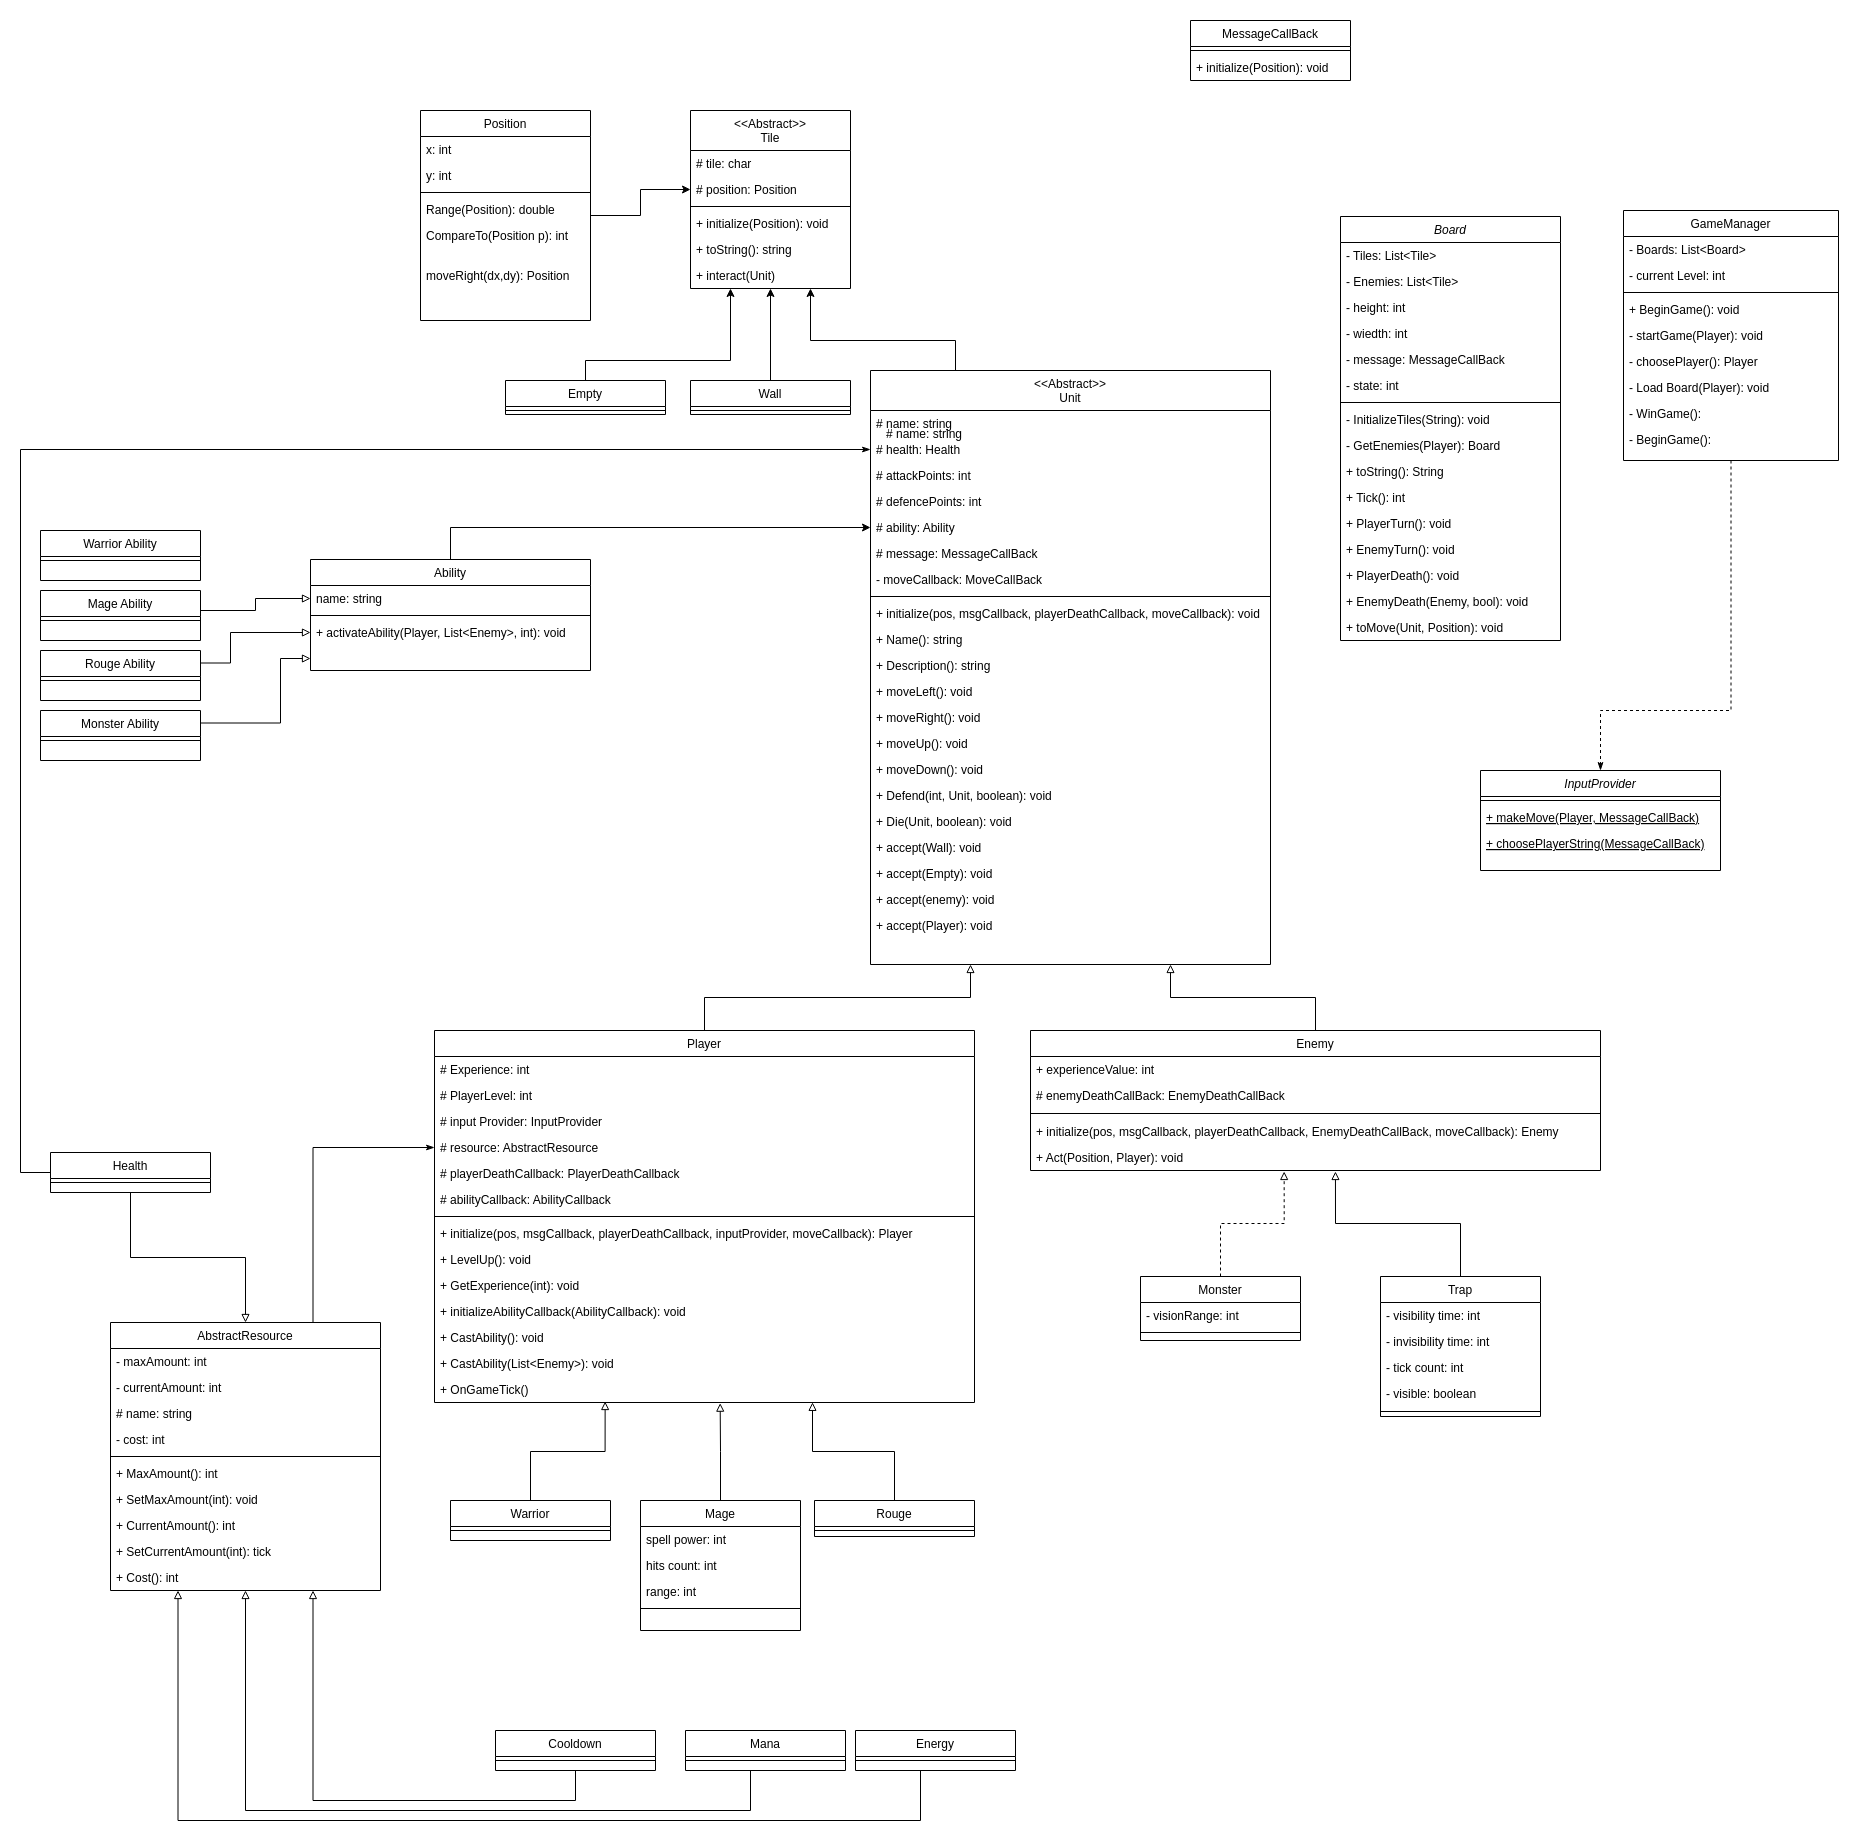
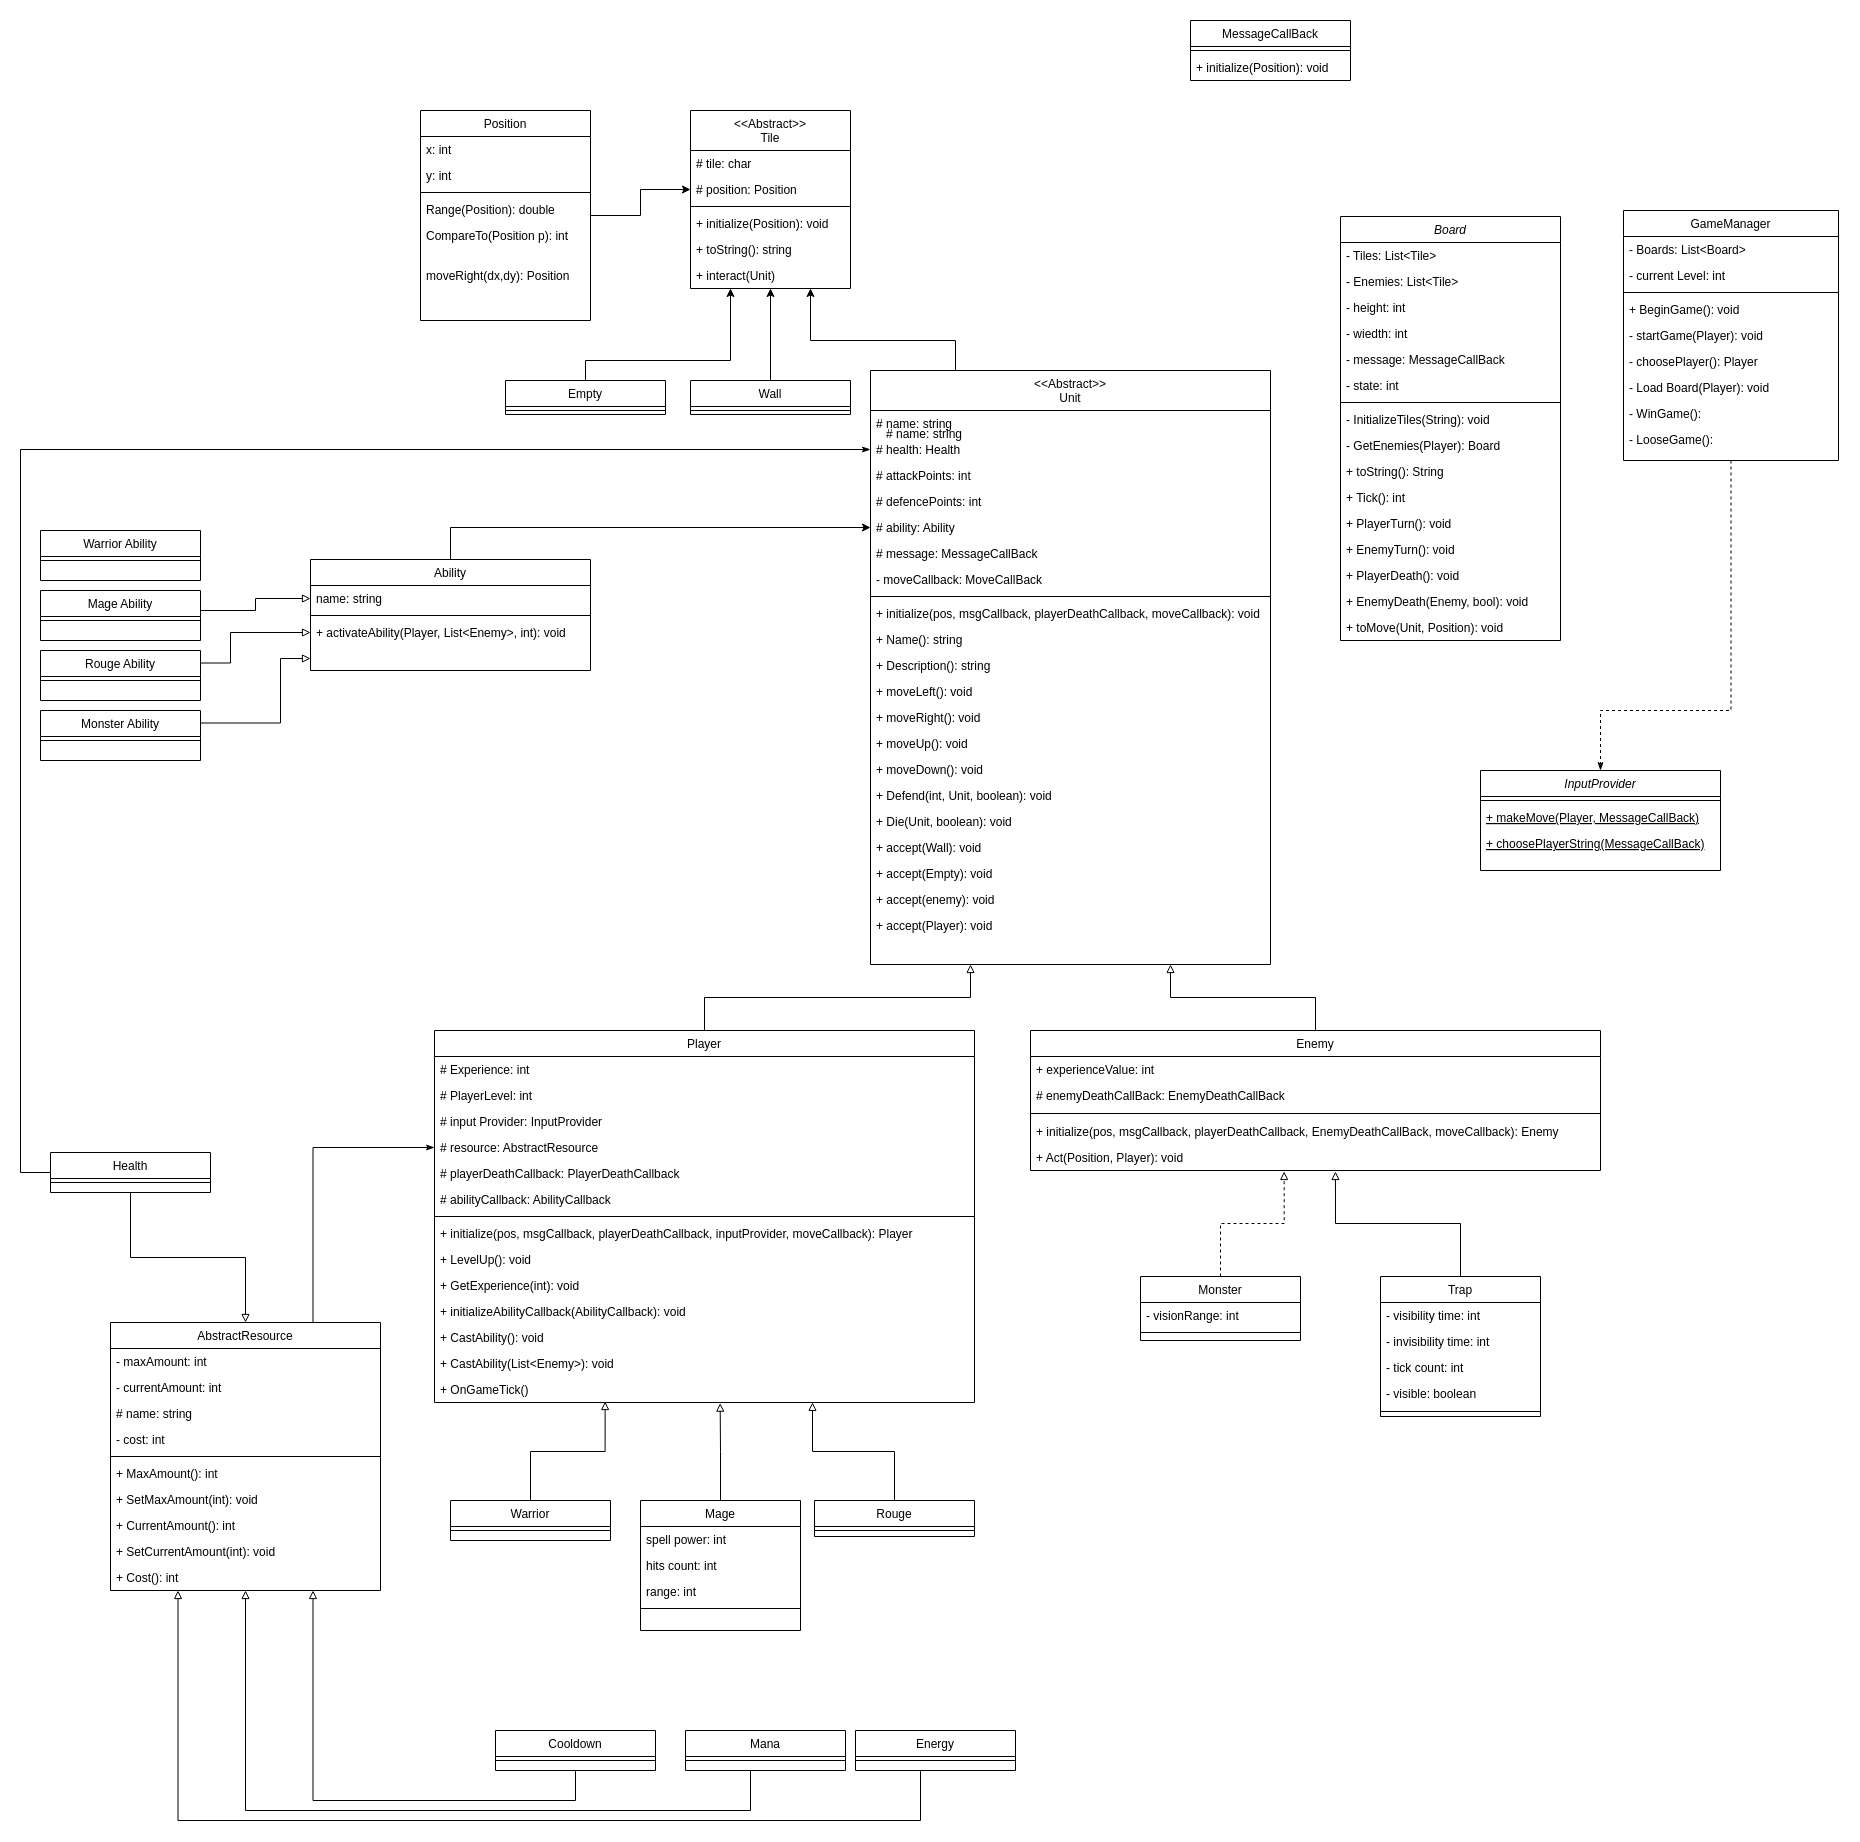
node "- BeginGame():": label "- BeginGame():" -> "- LooseGame():"
node "+ SetCurrentAmount(int): tick": label "+ SetCurrentAmount(int): tick" -> "+ SetCurrentAmount(int): void"
